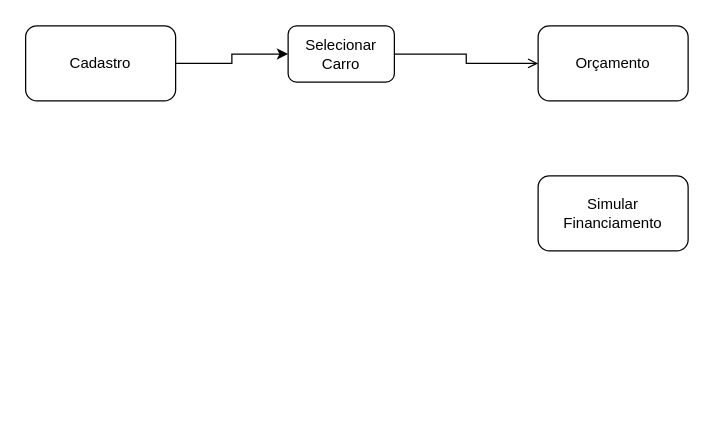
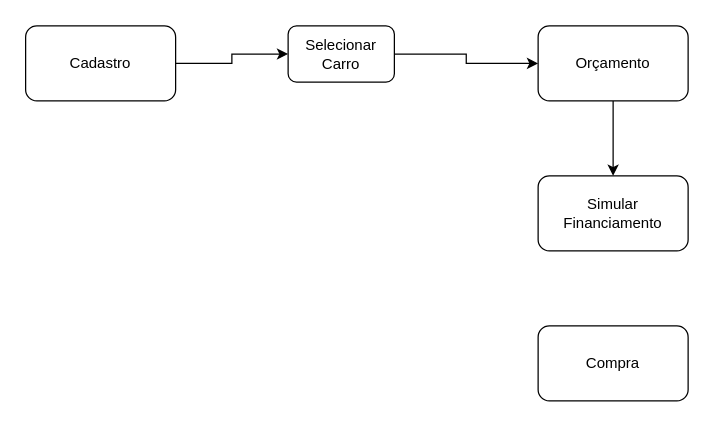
edge "Selecionar Carro" -> "Orçamento": arrowhead open -> classic
edge "Orçamento" -> "Simular Financiamento": added
node "Compra": added
